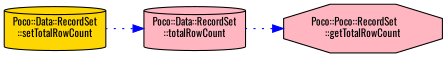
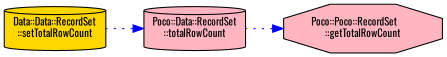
node "Poco::Data::RecordSet ::setTotalRowCount": label "Poco::Data::RecordSet ::setTotalRowCount" -> "Data::Data::RecordSet ::setTotalRowCount"
